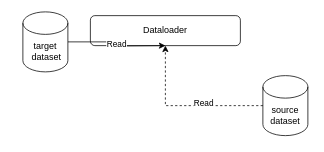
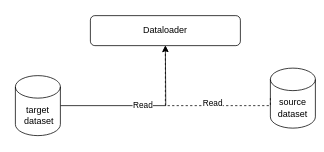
node "target dataset": moved (45, 42) -> (38, 105)
node "source dataset": moved (285, 105) -> (293, 98)
